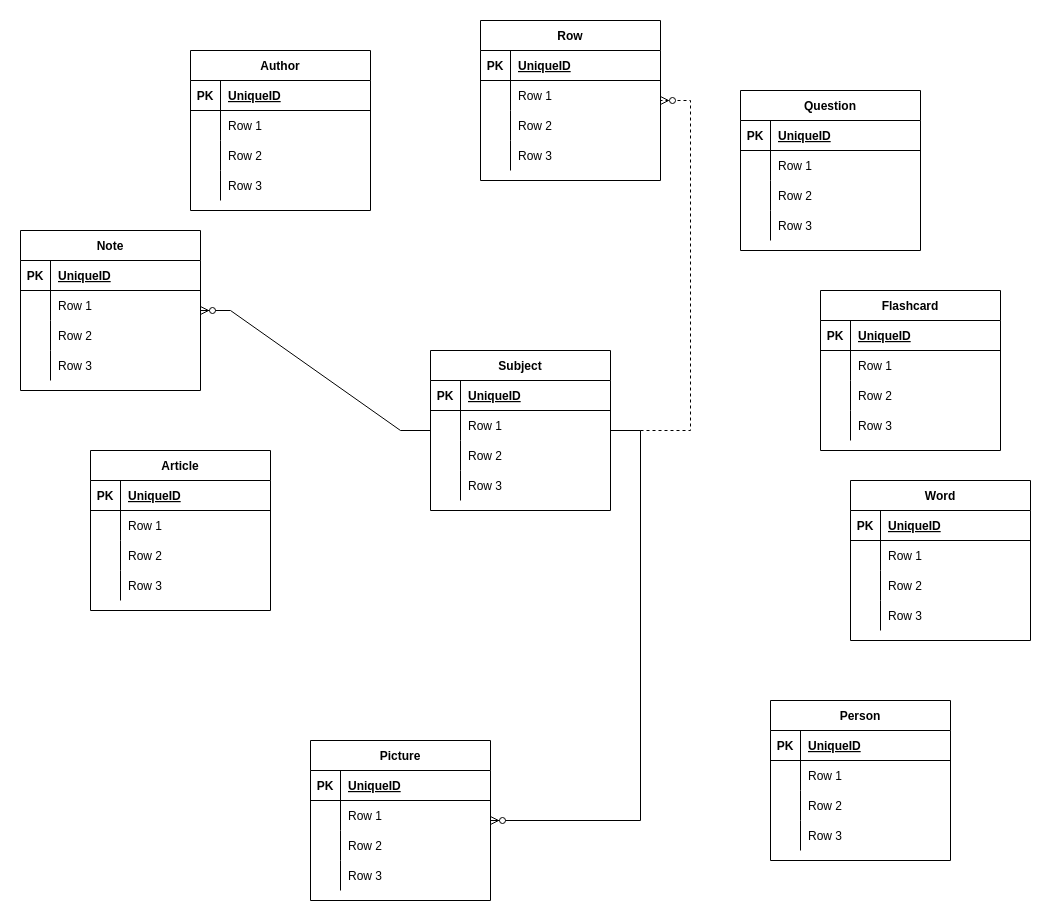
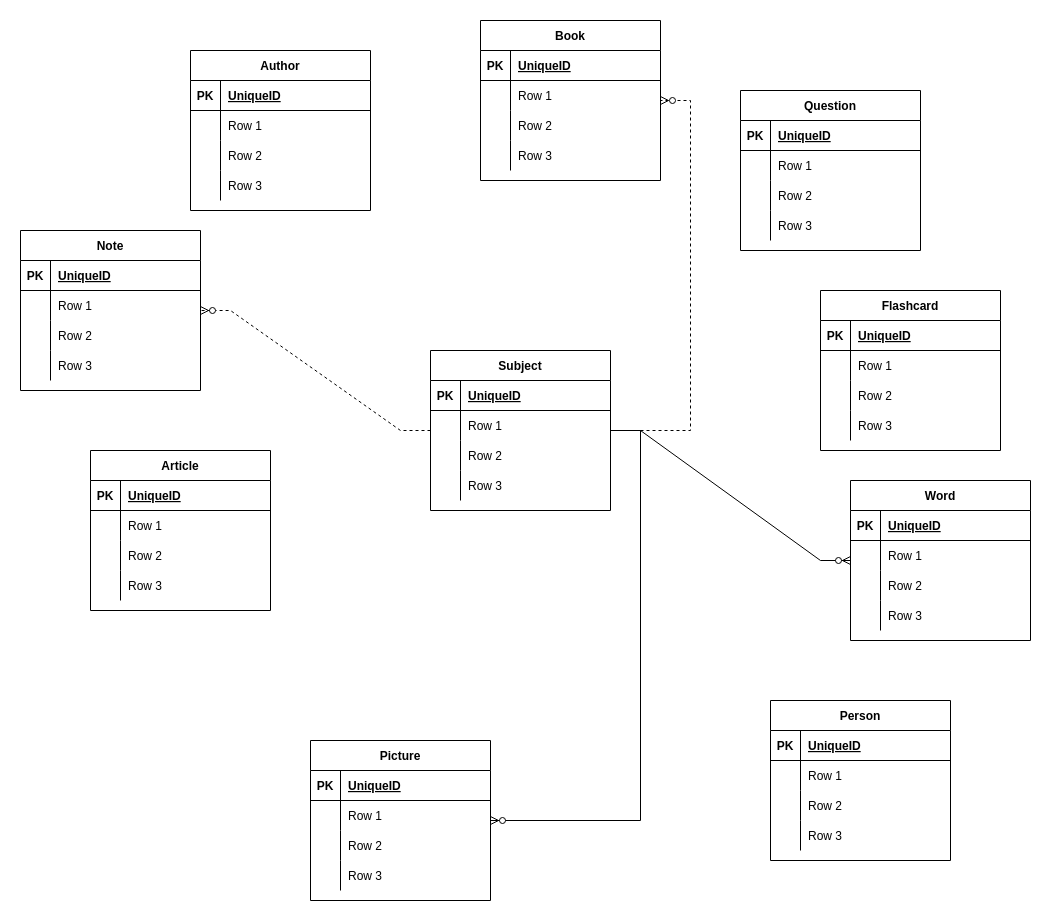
node "Row": label "Row" -> "Book"
edge "Subject" -> "Note": style solid -> dashed
edge "Subject" -> "Word": added
